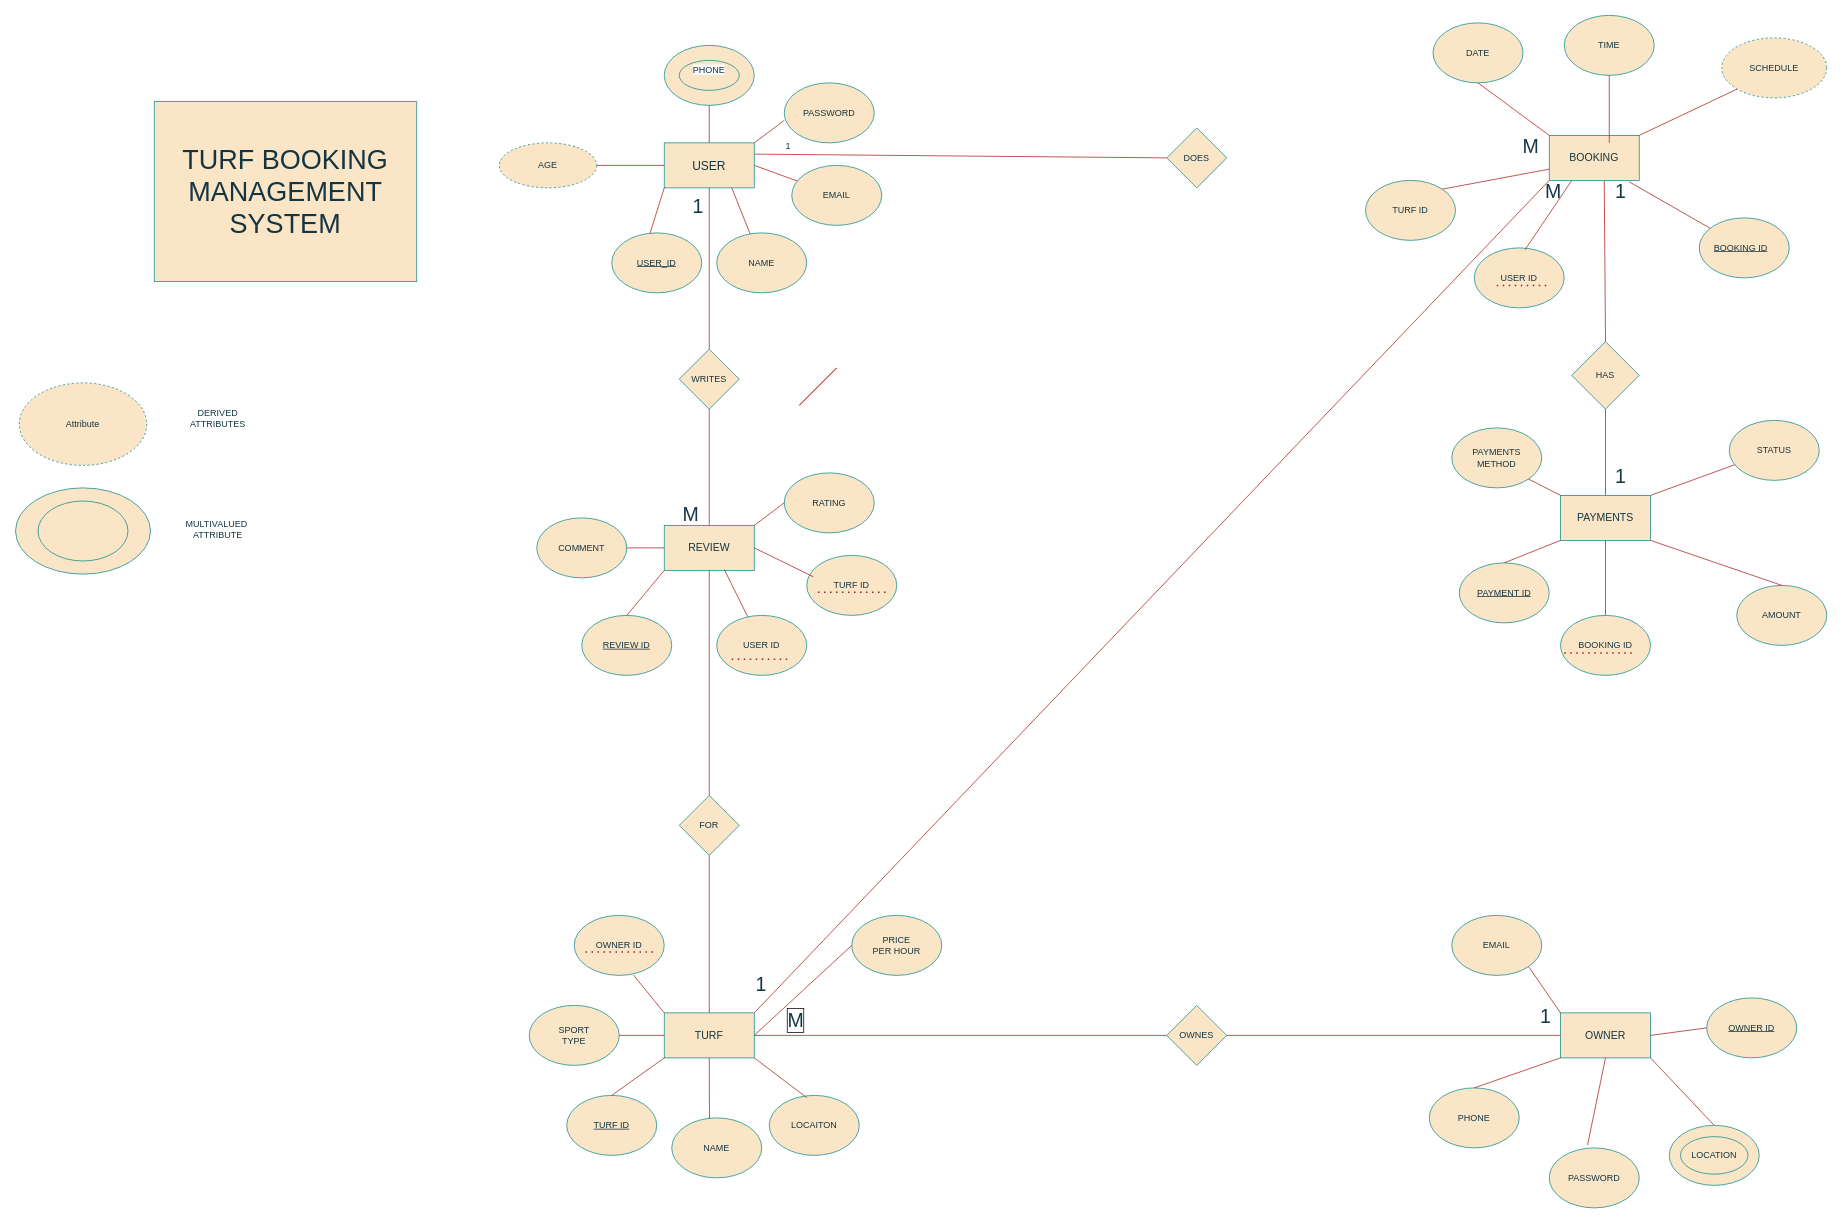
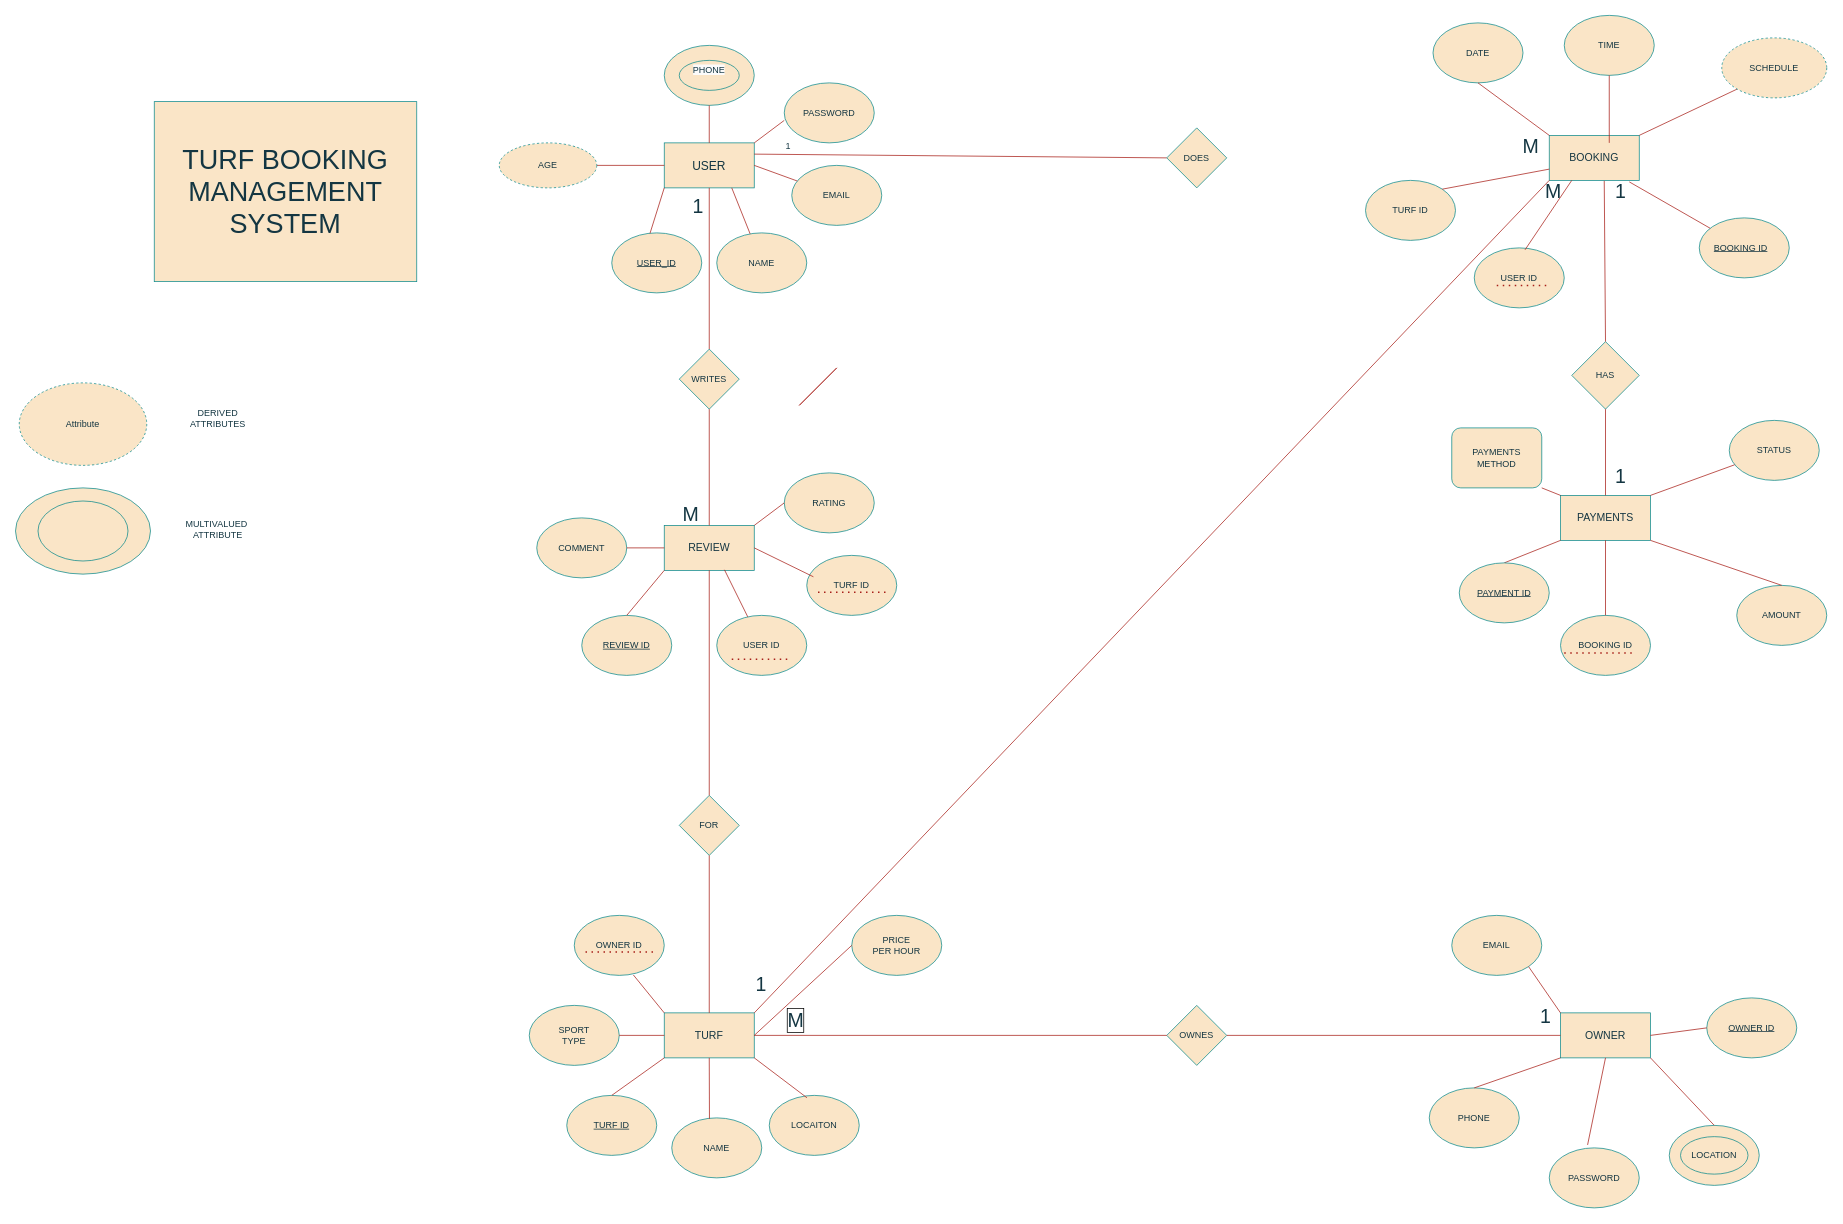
node "PAYMENTS METHOD": shape ellipse -> rounded rectangle
